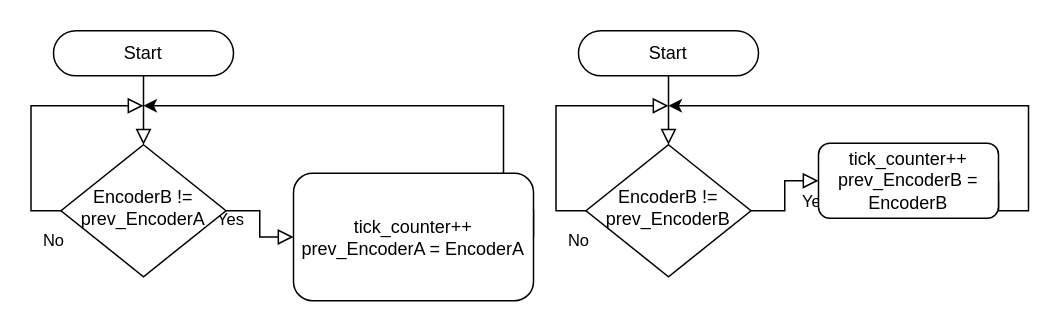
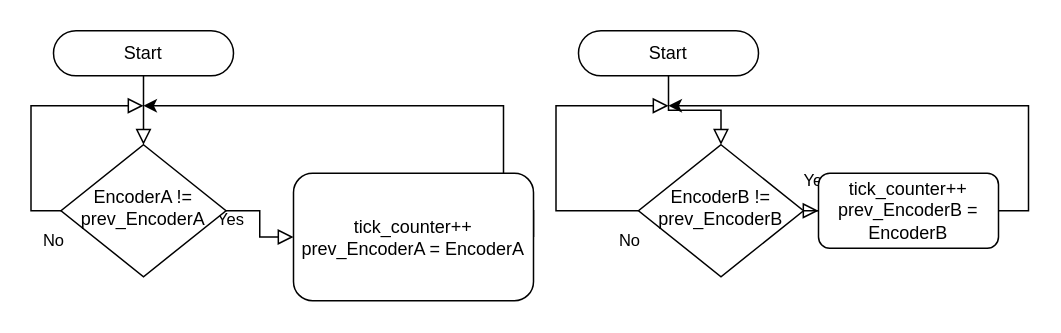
node "tick_counter++ prev_EncoderB = EncoderB": moved (908, 181) -> (908, 211)
node "EncoderB != prev_EncoderA": label "EncoderB != prev_EncoderA" -> "EncoderA != prev_EncoderA"
node "EncoderB != prev_EncoderB": moved (668, 211) -> (721, 211)
